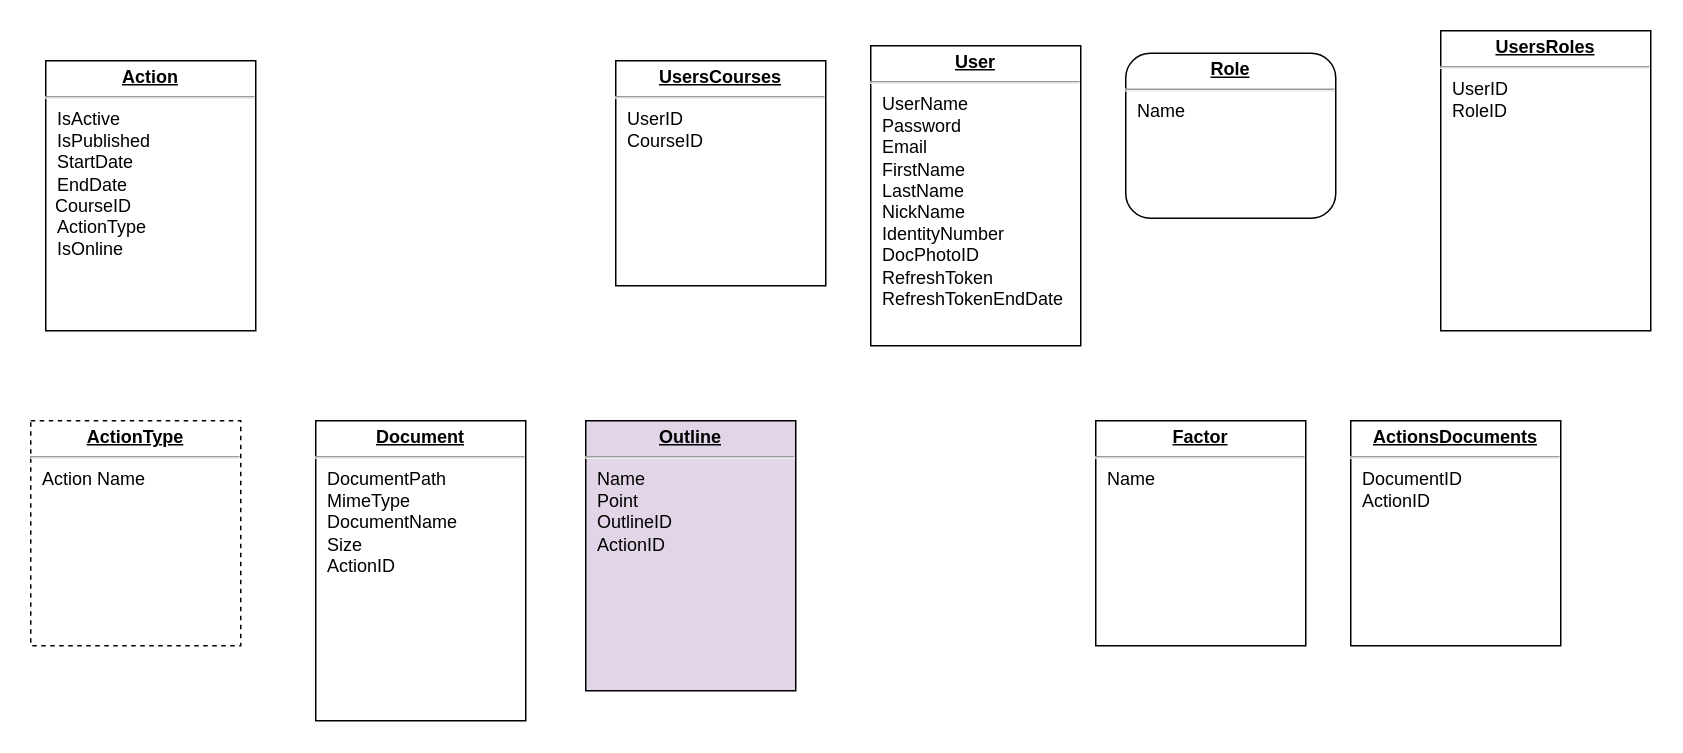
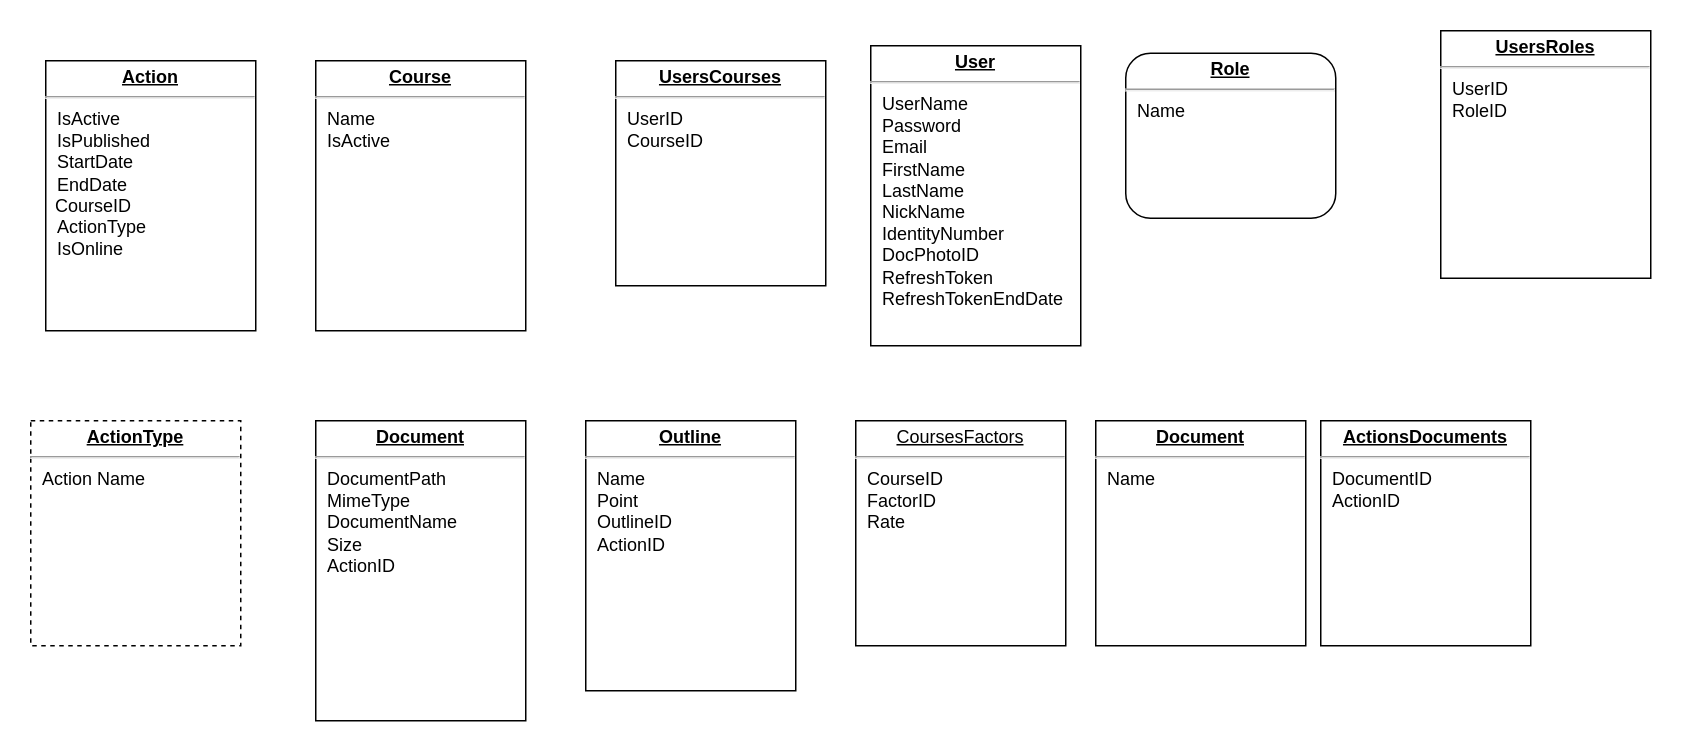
node "UsersRoles UserID RoleID": size 210x300 -> 210x248
node "Course Name IsActive": added
node "Factor Name": label "Factor Name" -> "Document Name"
node "CoursesFactors CourseID FactorID Rate": added
node "ActionsDocuments DocumentID ActionID": moved (1456, 533) -> (1426, 533)
node "Outline Name Point OutlineID ActionID": fillcolor #e1d5e7 -> #ffffff
